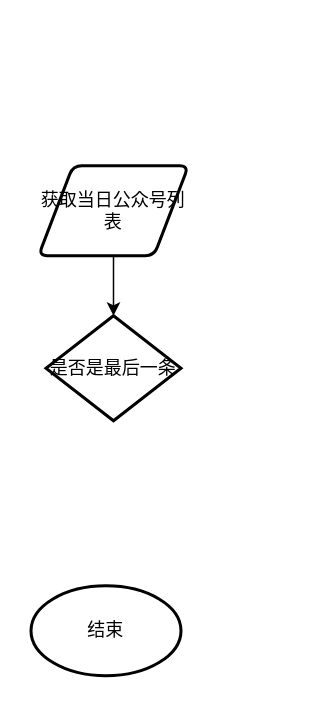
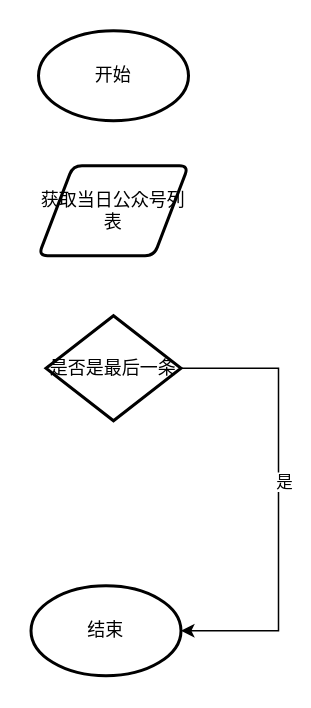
node "开始": added
edge "获取当日公众号列表" -> "是否是最后一条": removed
edge "是否是最后一条" -> "结束": added, label "是"
